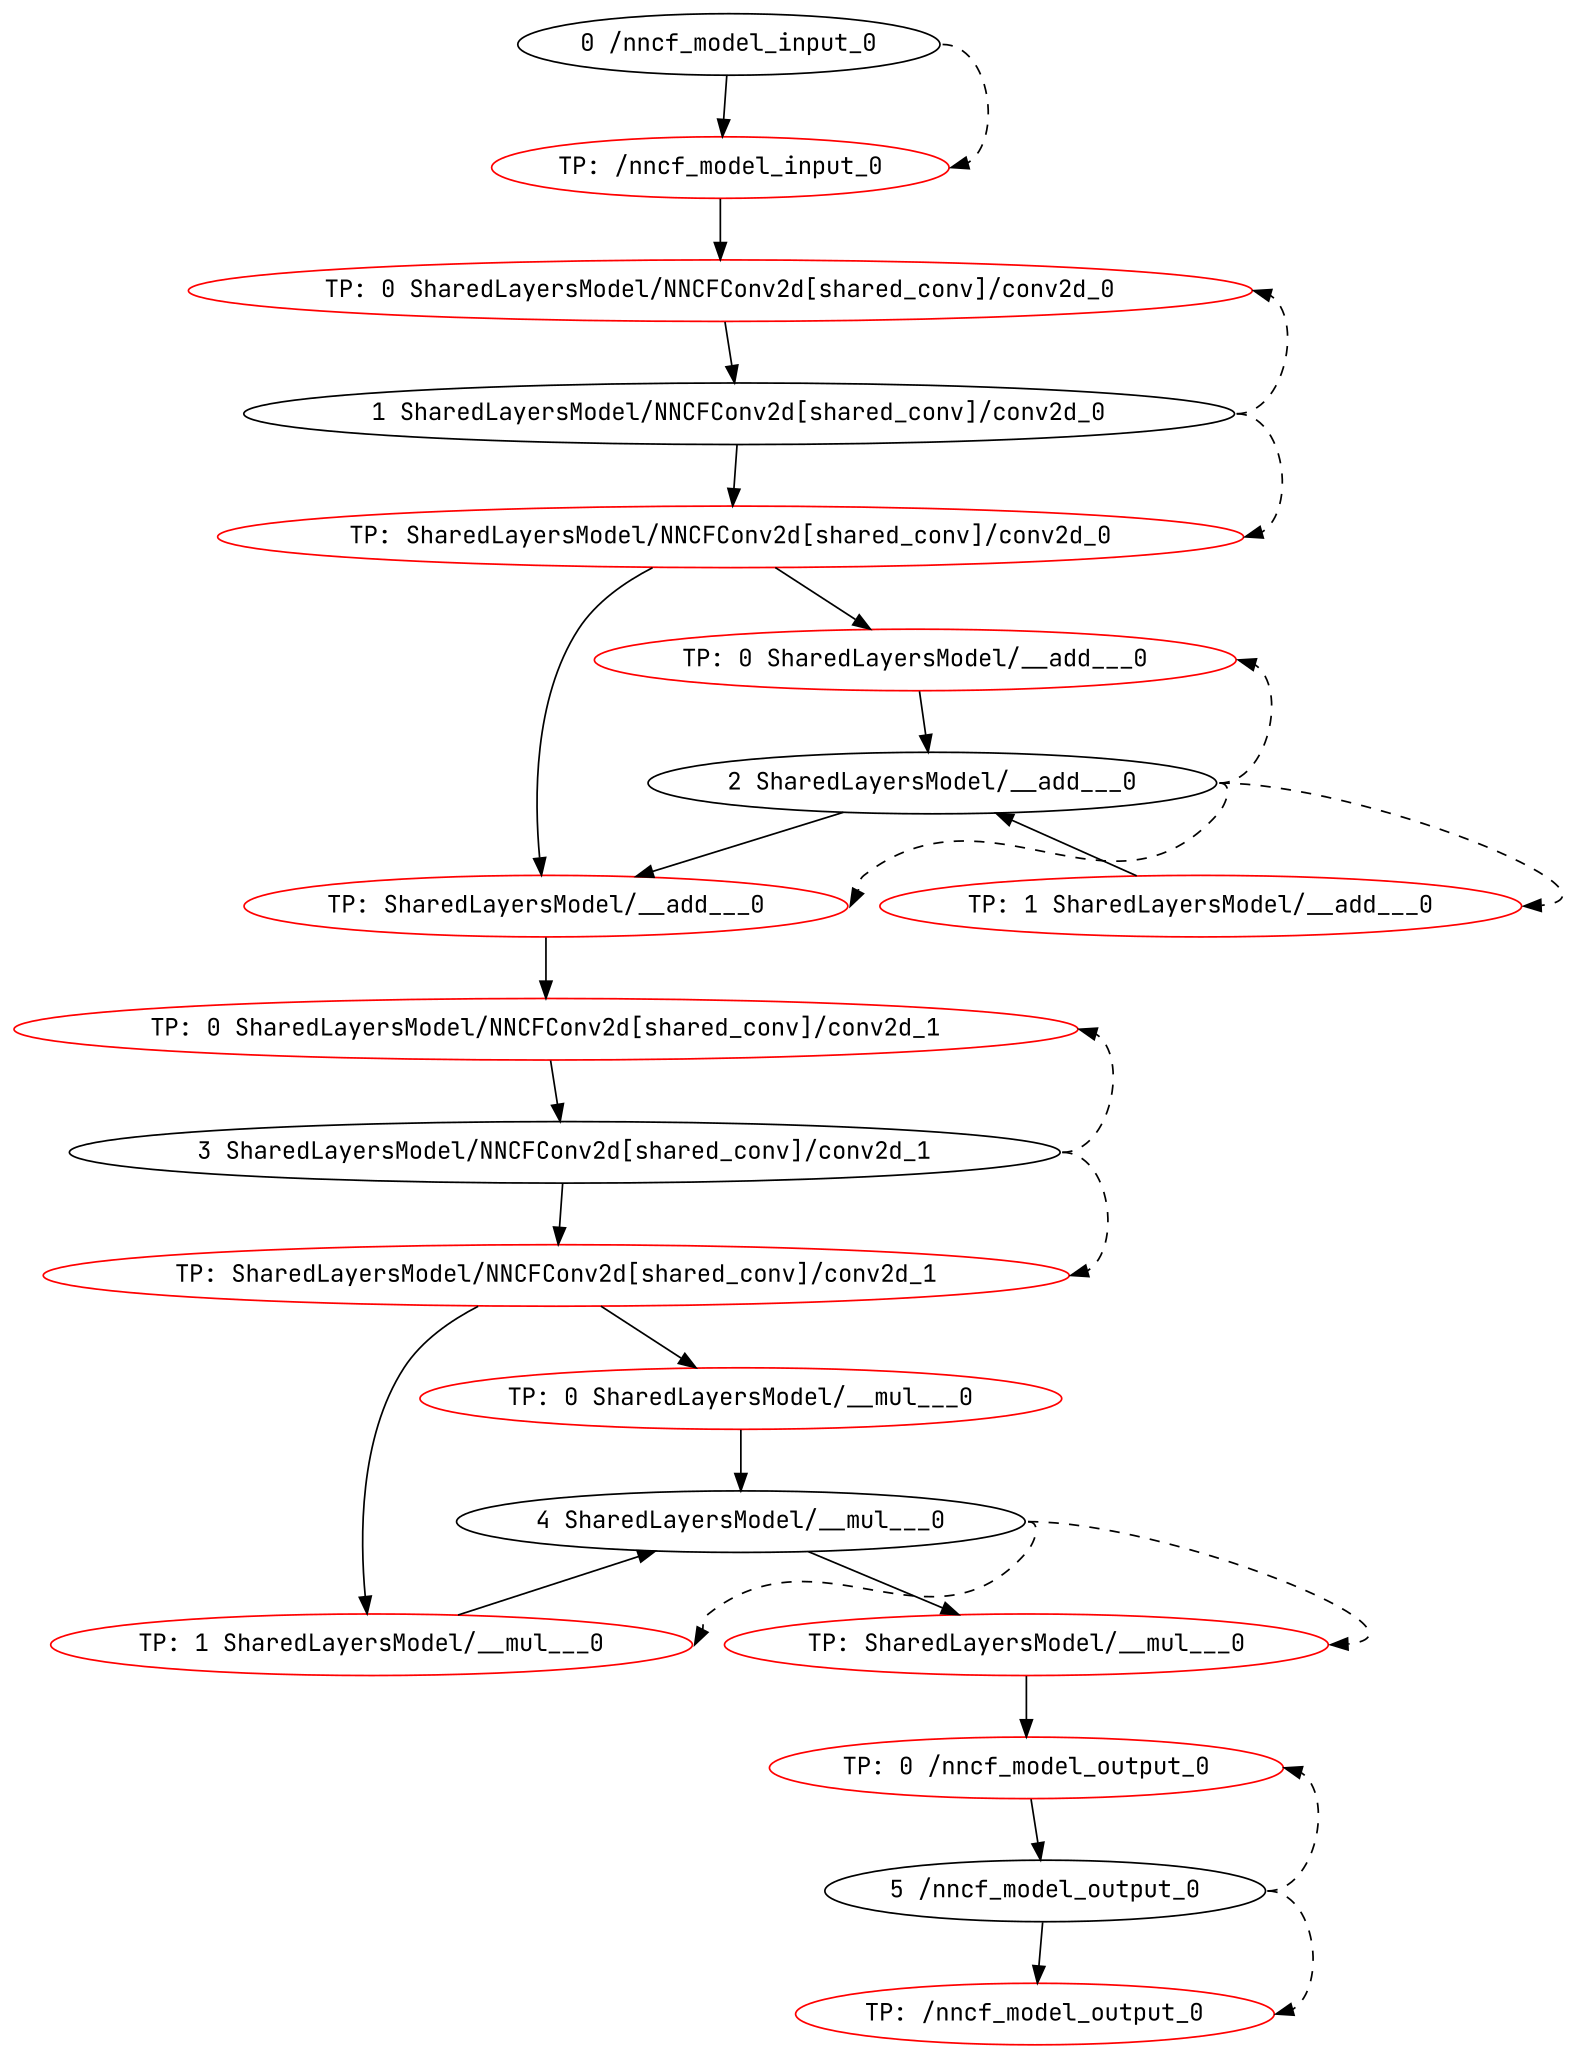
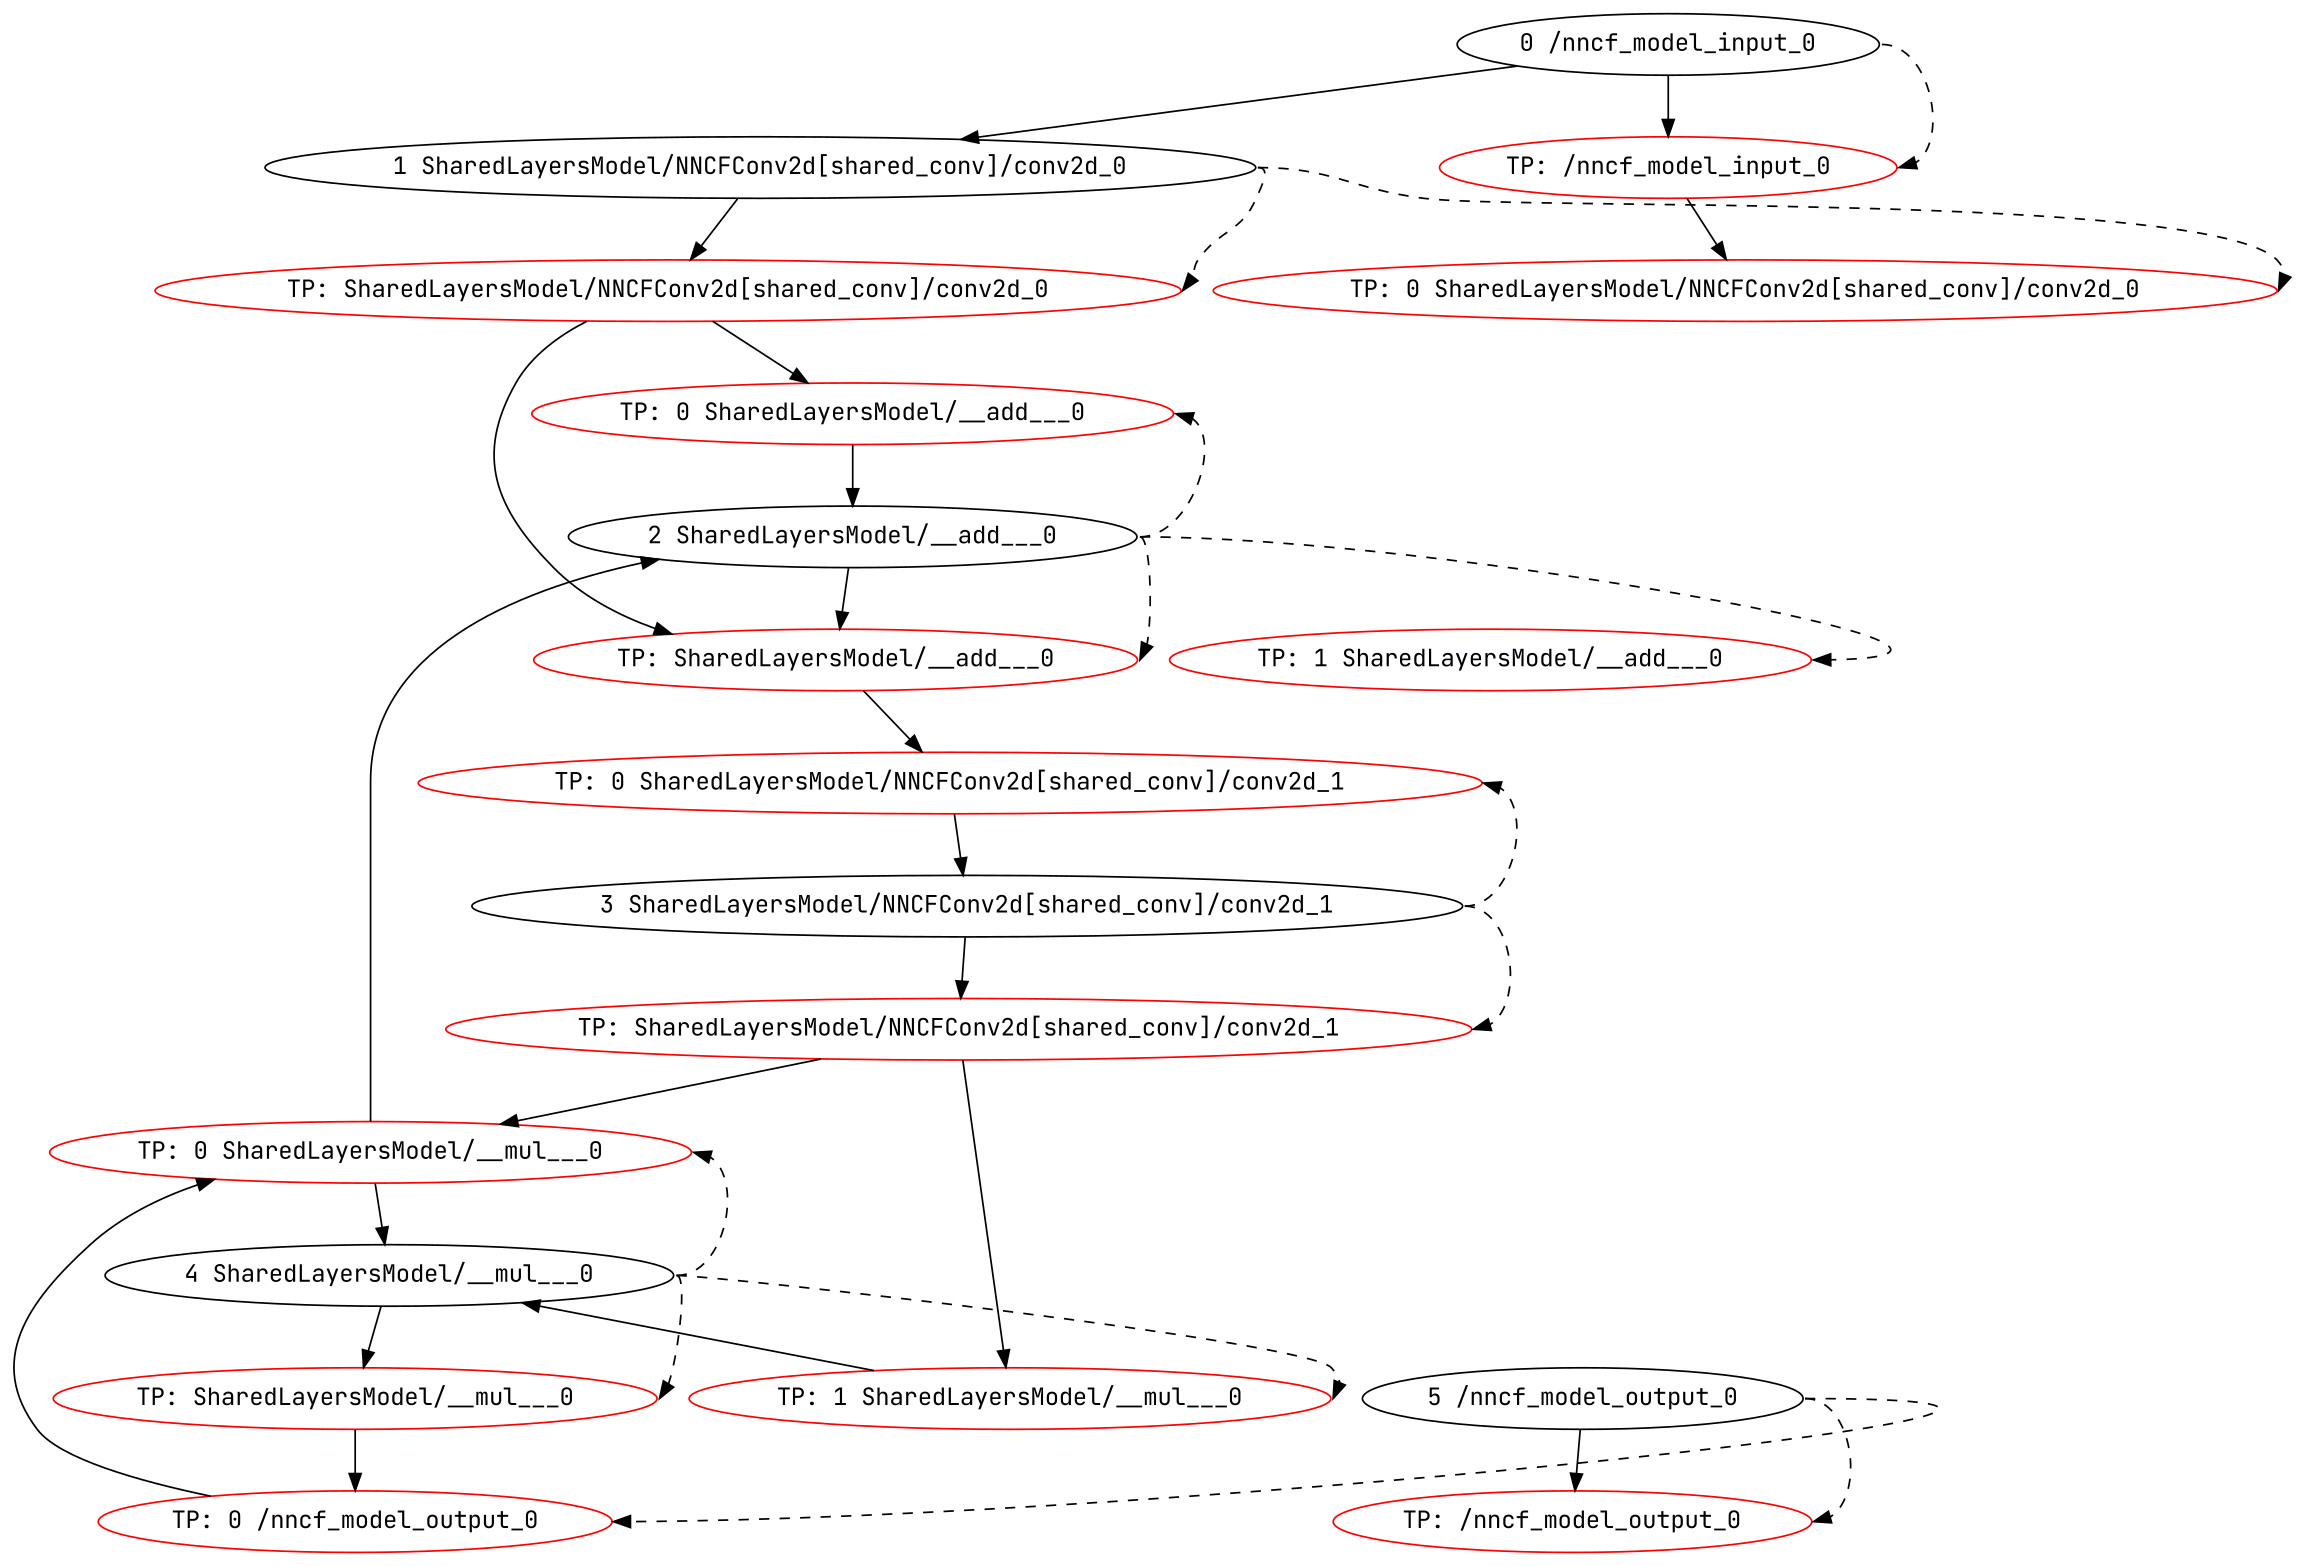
edge "TP: 0 SharedLayersModel/NNCFConv2d[shared_conv]/conv2d_0" -> "1 SharedLayersModel/NNCFConv2d[shared_conv]/conv2d_0": now "0 /nncf_model_input_0" -> "1 SharedLayersModel/NNCFConv2d[shared_conv]/conv2d_0"
edge "TP: 1 SharedLayersModel/__add___0" -> "2 SharedLayersModel/__add___0": now "TP: 0 SharedLayersModel/__mul___0" -> "2 SharedLayersModel/__add___0"
edge "4 SharedLayersModel/__mul___0" -> "TP: 0 SharedLayersModel/__mul___0": added
edge "TP: 0 /nncf_model_output_0" -> "5 /nncf_model_output_0": now "TP: 0 /nncf_model_output_0" -> "TP: 0 SharedLayersModel/__mul___0"
